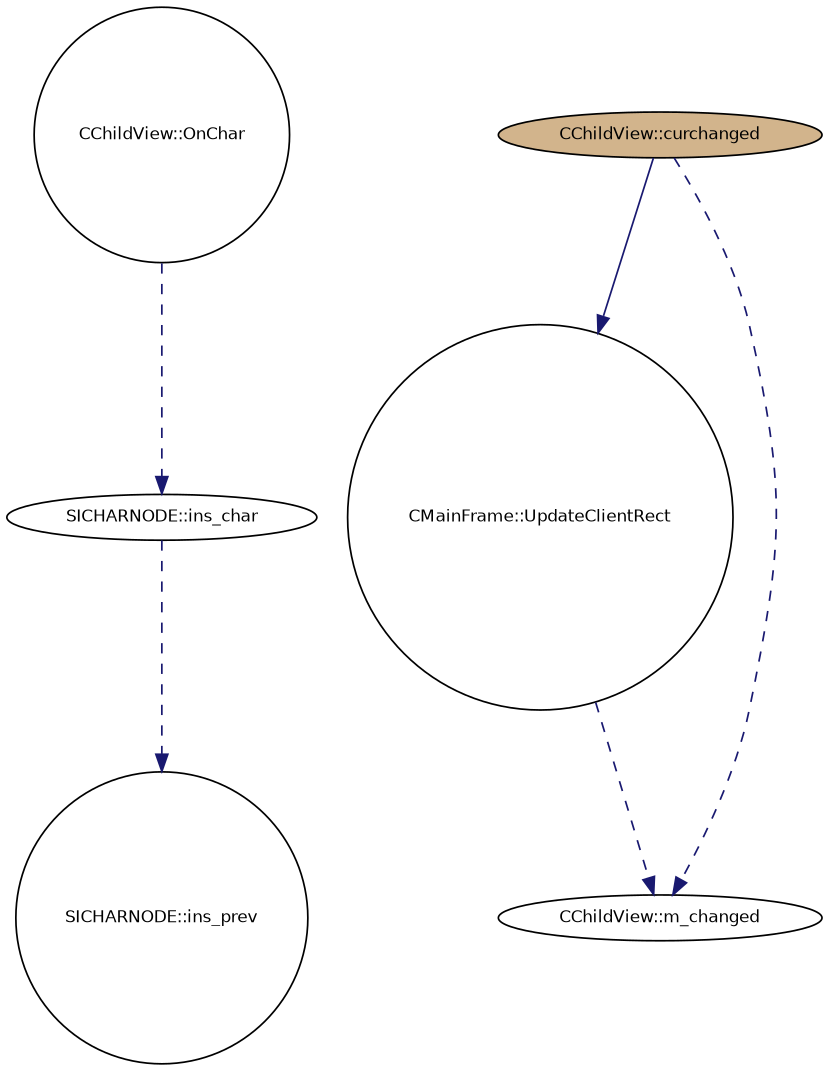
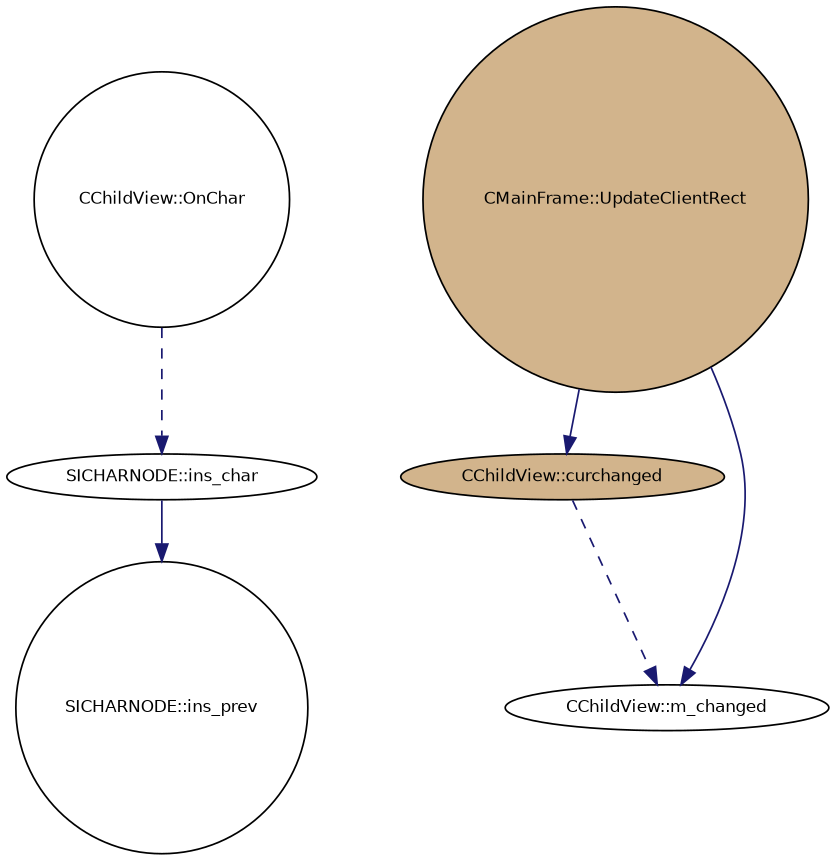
edge "CChildView::curchanged" -> "CMainFrame::UpdateClientRect": reversed
node "CMainFrame::UpdateClientRect": fillcolor white -> tan
edge "SICHARNODE::ins_char" -> "SICHARNODE::ins_prev": style dashed -> solid
edge "CMainFrame::UpdateClientRect" -> "CChildView::m_changed": style dashed -> solid
